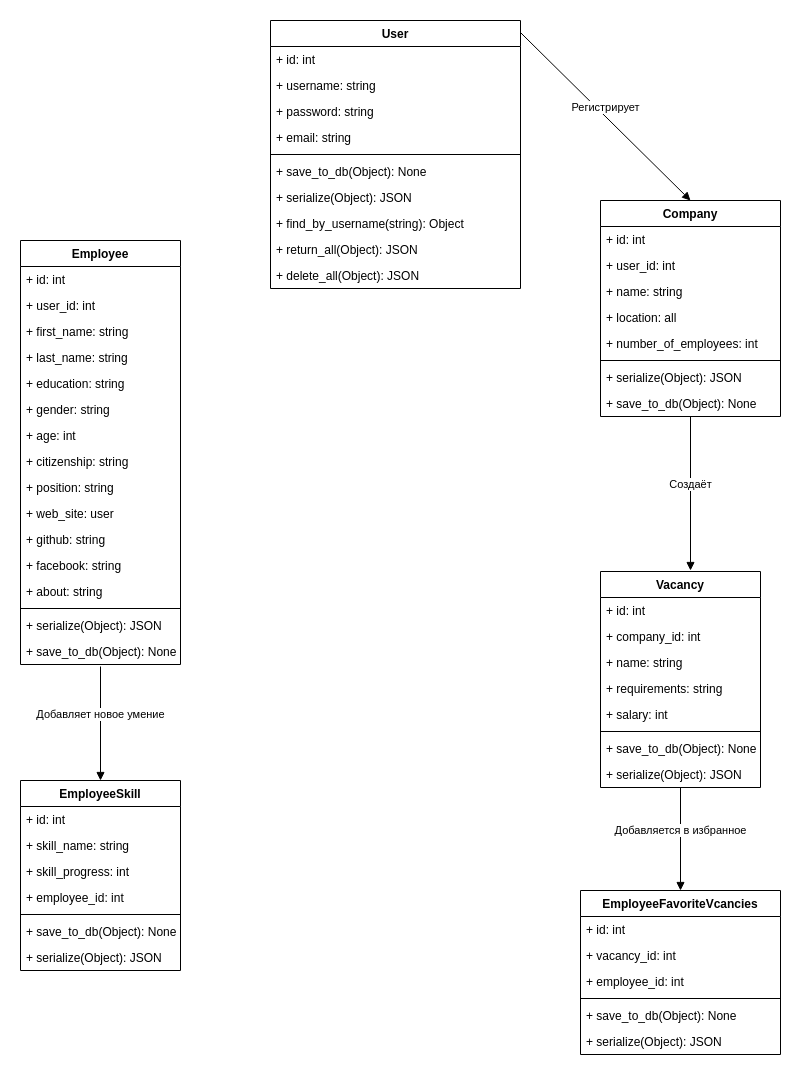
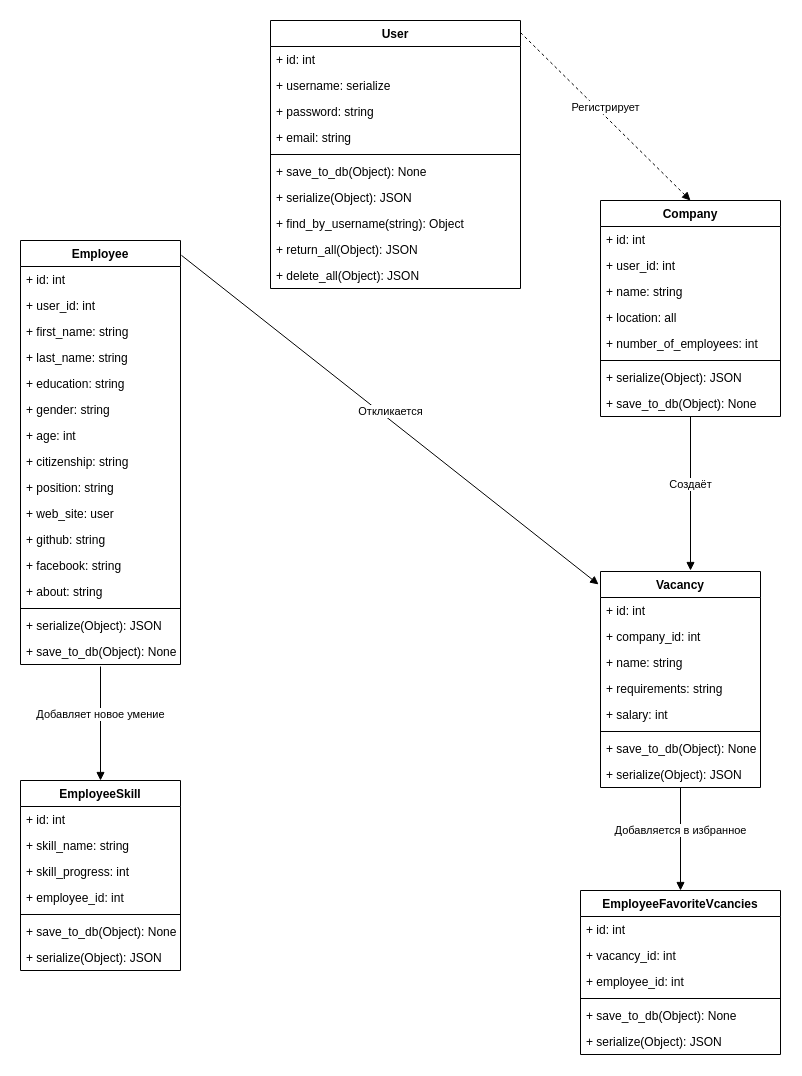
node "+ username: string": label "+ username: string" -> "+ username: serialize"
edge "User" -> "Company": style solid -> dashed
edge "Employee" -> "Vacancy": added, label "Откликается"
